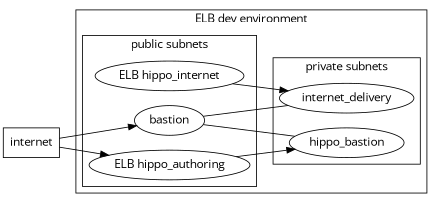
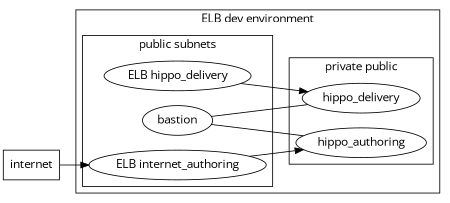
cluster "private subnets": label "private subnets" -> "private public"
node "ELB hippo_internet": label "ELB hippo_internet" -> "ELB hippo_delivery"
node "internet_delivery": label "internet_delivery" -> "hippo_delivery"
edge "internet" -> "bastion": removed
node "hippo_bastion": label "hippo_bastion" -> "hippo_authoring"
node "ELB hippo_authoring": label "ELB hippo_authoring" -> "ELB internet_authoring"
